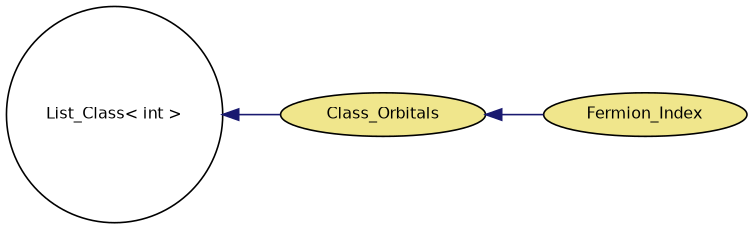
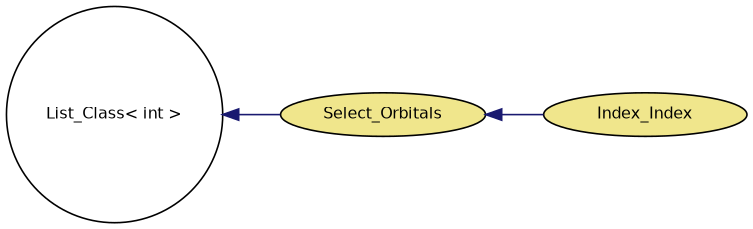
node "Class_Orbitals": label "Class_Orbitals" -> "Select_Orbitals"
node "Fermion_Index": label "Fermion_Index" -> "Index_Index"
